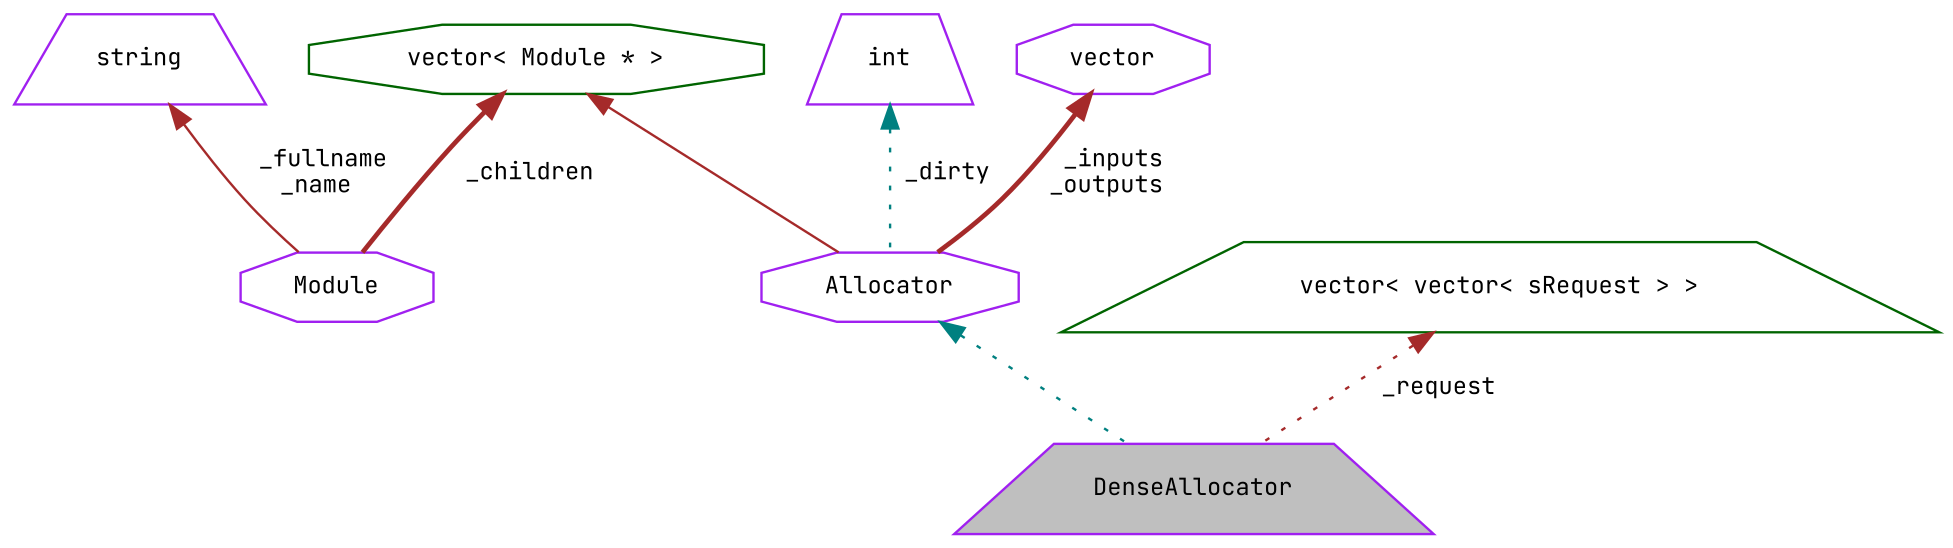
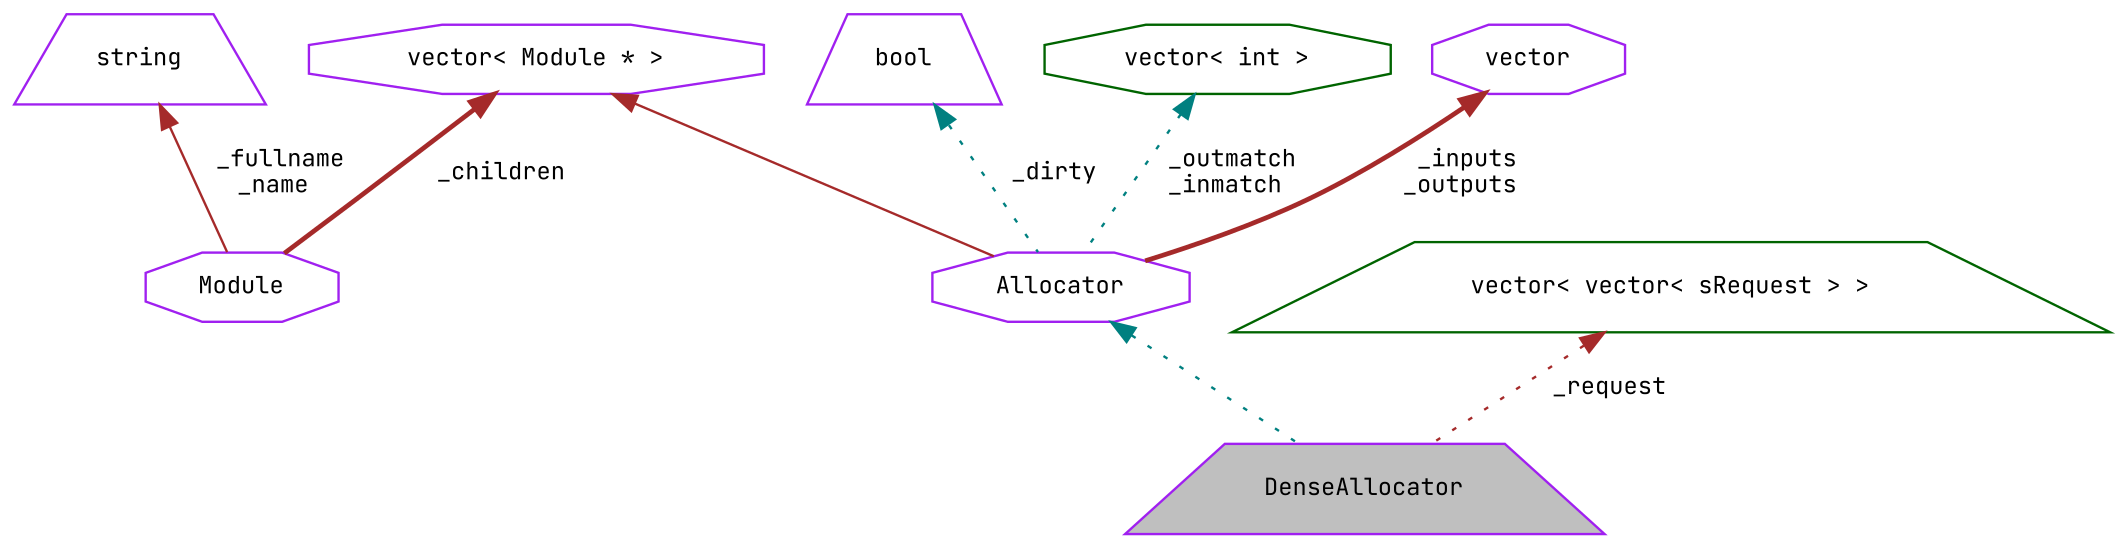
node "vector< Module * >": color darkgreen -> purple
node "int": label "int" -> "bool"
node "vector< int >": added
